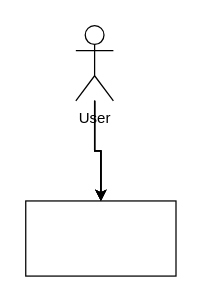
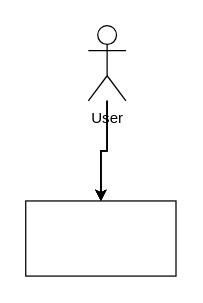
node "User": moved (94, 63) -> (107, 63)
